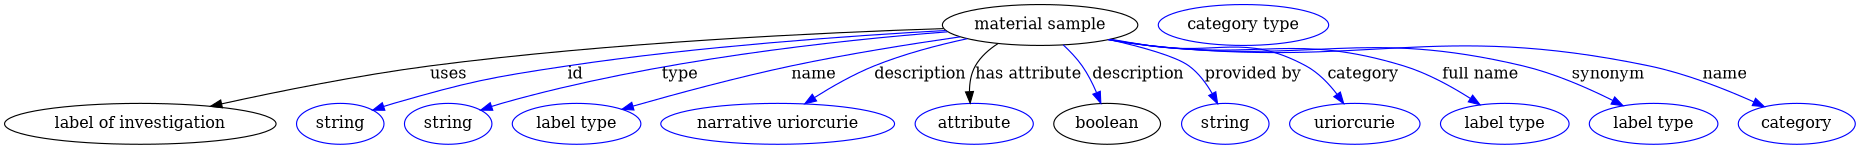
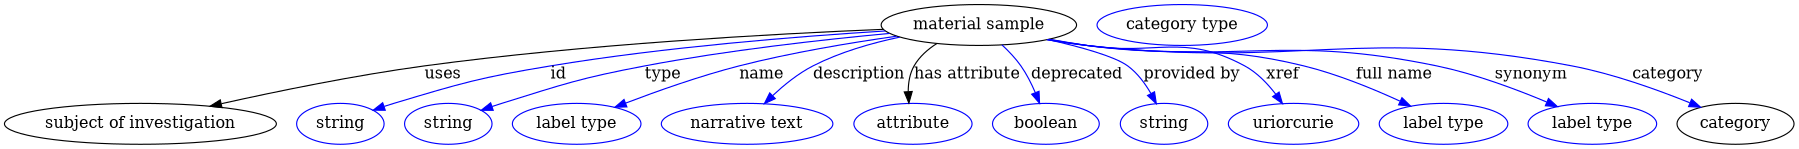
edge "material sample" -> "boolean": label "description" -> "deprecated"
edge "material sample" -> "uriorcurie": label "category" -> "xref"
edge "material sample" -> "category": label "name" -> "category"
node "label of investigation": label "label of investigation" -> "subject of investigation"
node "narrative uriorcurie": label "narrative uriorcurie" -> "narrative text"
node "boolean": color black -> blue
node "category": color blue -> black
